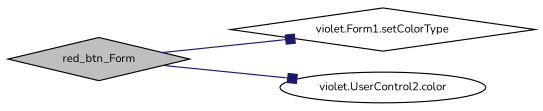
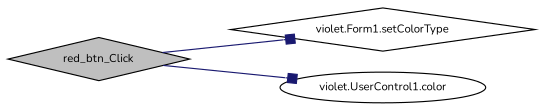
node "red_btn_Form": label "red_btn_Form" -> "red_btn_Click"
node "violet.UserControl2.color": label "violet.UserControl2.color" -> "violet.UserControl1.color"
